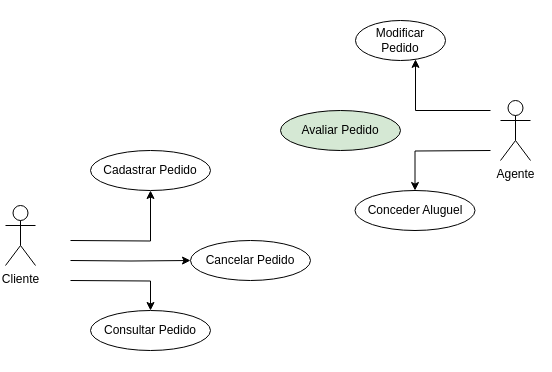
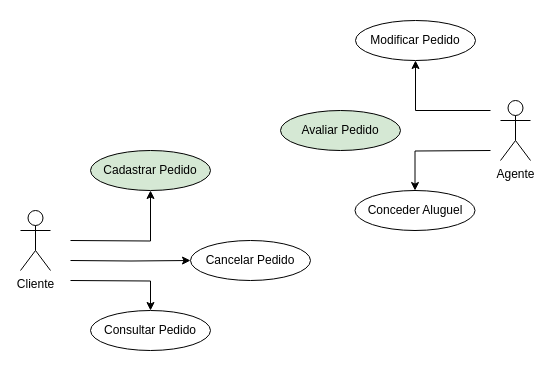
node "Modificar Pedido": size 90x40 -> 120x40
node "Cadastrar Pedido": fillcolor #ffffff -> #d5e8d4
node "Cliente": moved (21, 236) -> (36, 241)
